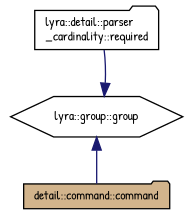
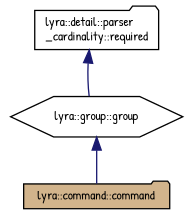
edge "lyra::detail::parser _cardinality::required" -> "lyra::group::group": reversed
node "detail::command::command": label "detail::command::command" -> "lyra::command::command"
